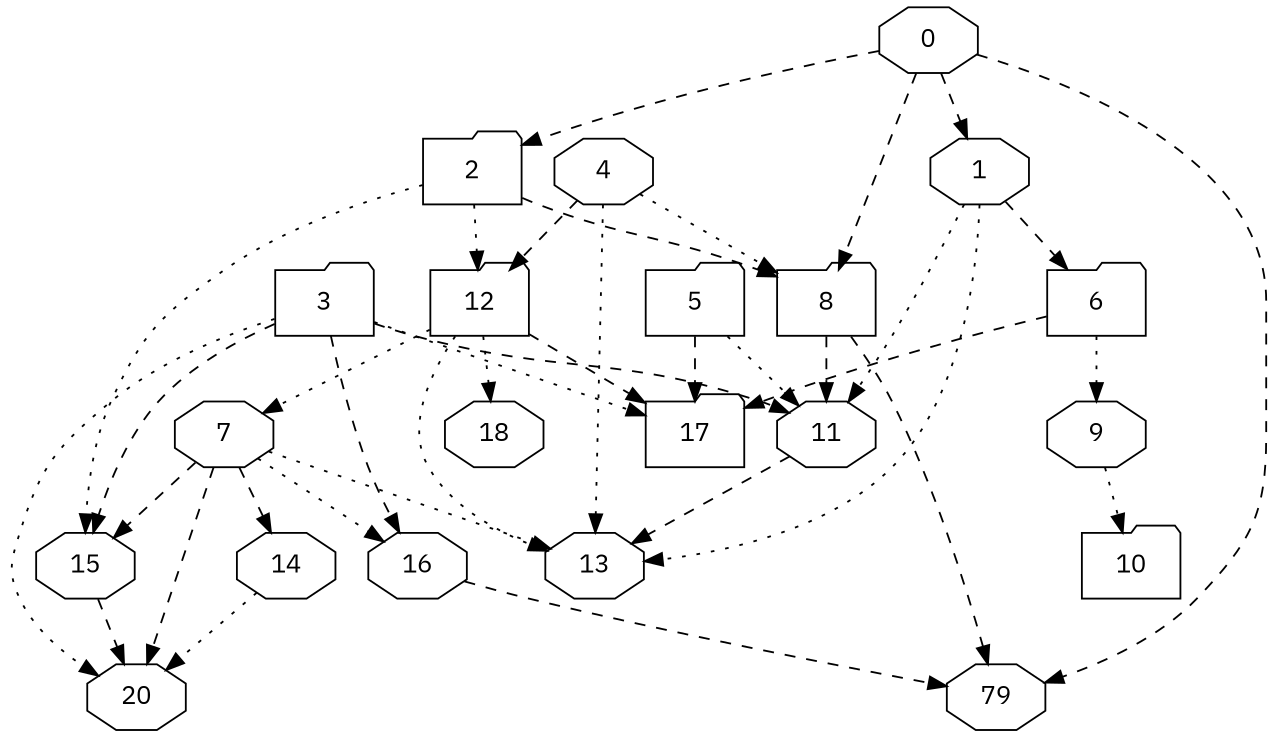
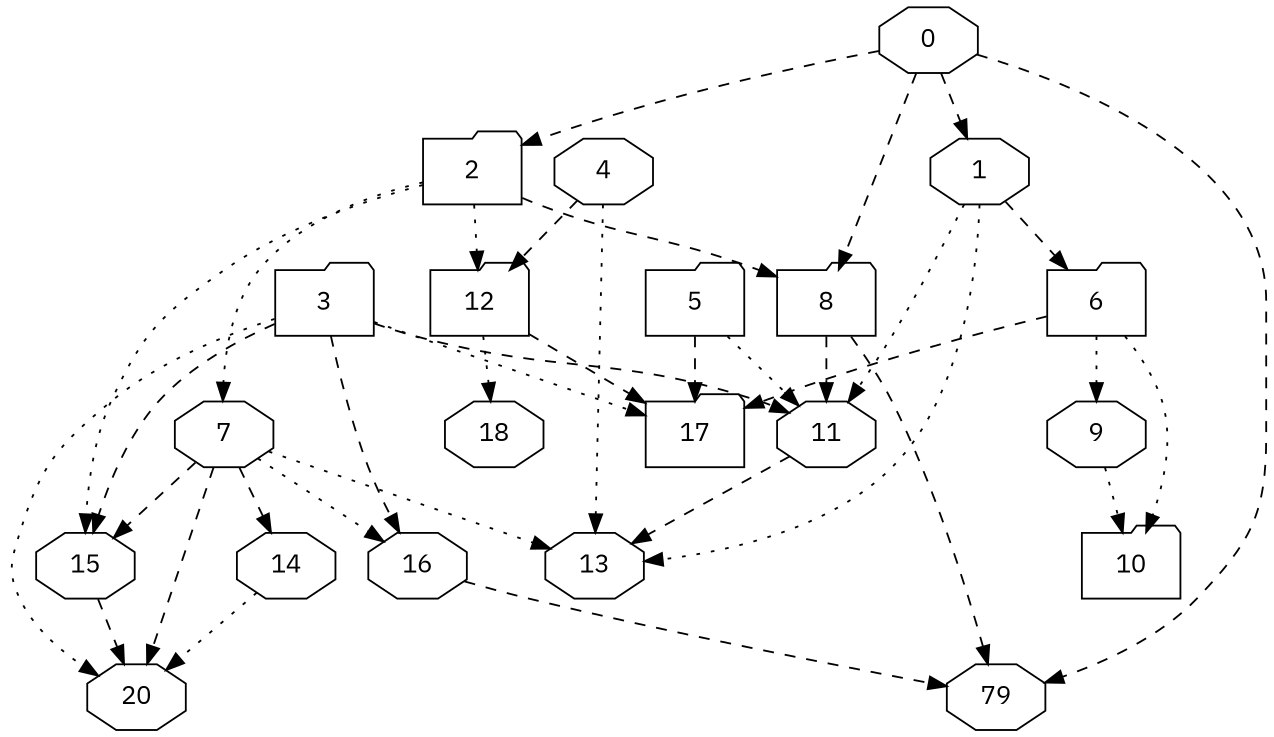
edge "4" -> "8": removed
edge "12" -> "7": now "2" -> "7"
edge "6" -> "10": added
edge "12" -> "13": removed
